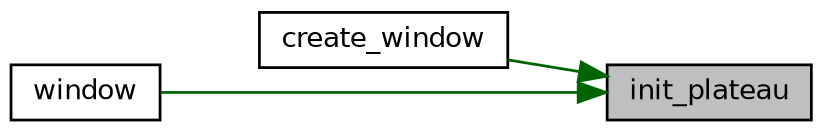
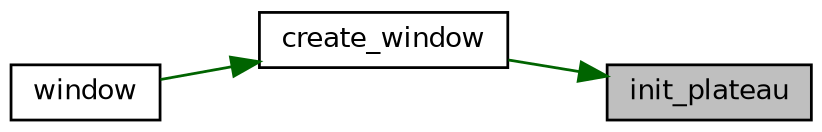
edge "window" -> "init_plateau": now "window" -> "create_window"
